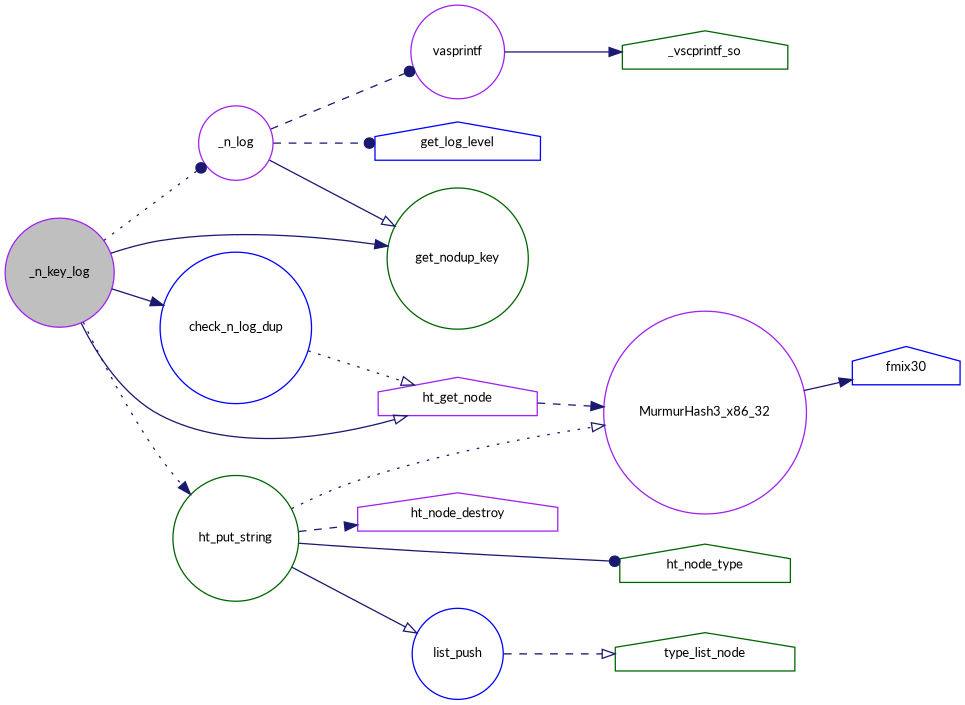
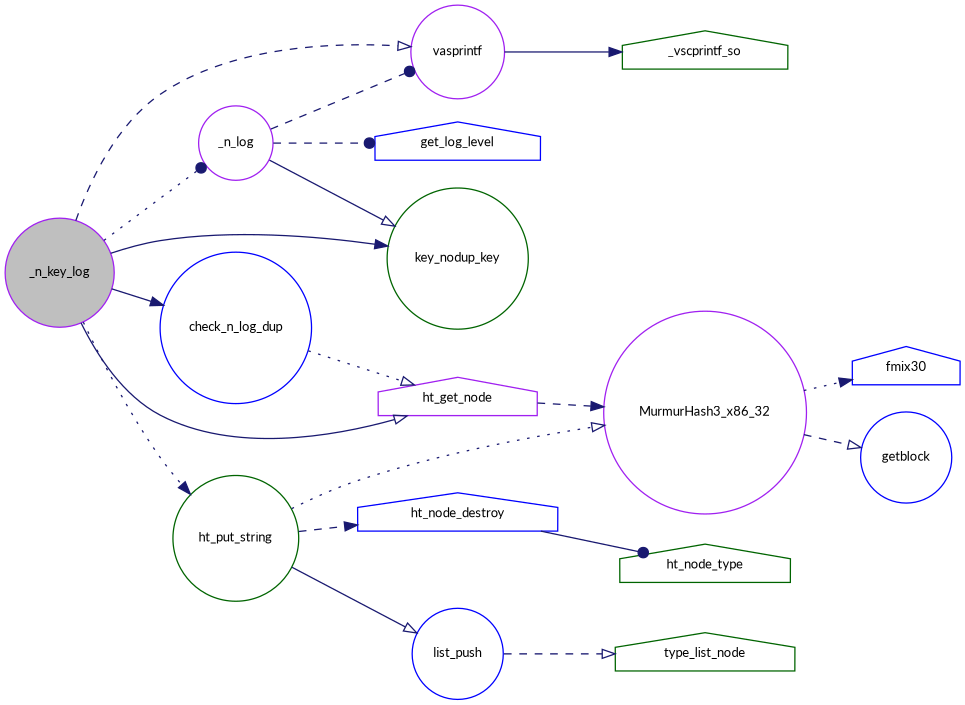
edge "_n_key_log" -> "vasprintf": added
node "get_nodup_key": label "get_nodup_key" -> "key_nodup_key"
edge "MurmurHash3_x86_32" -> "fmix30": style solid -> dotted
node "getblock": added
node "ht_node_destroy": color purple -> blue
edge "ht_put_string" -> "ht_node_type": now "ht_node_destroy" -> "ht_node_type"
